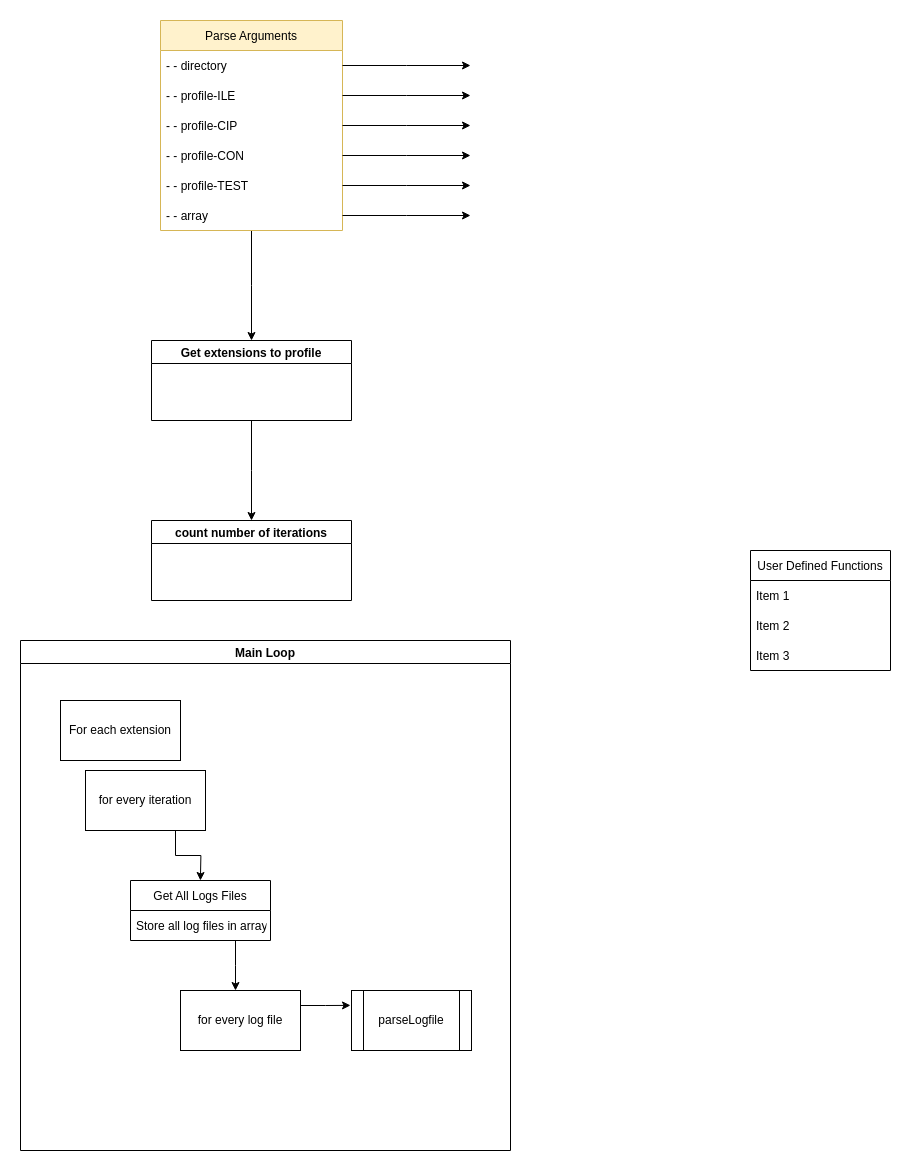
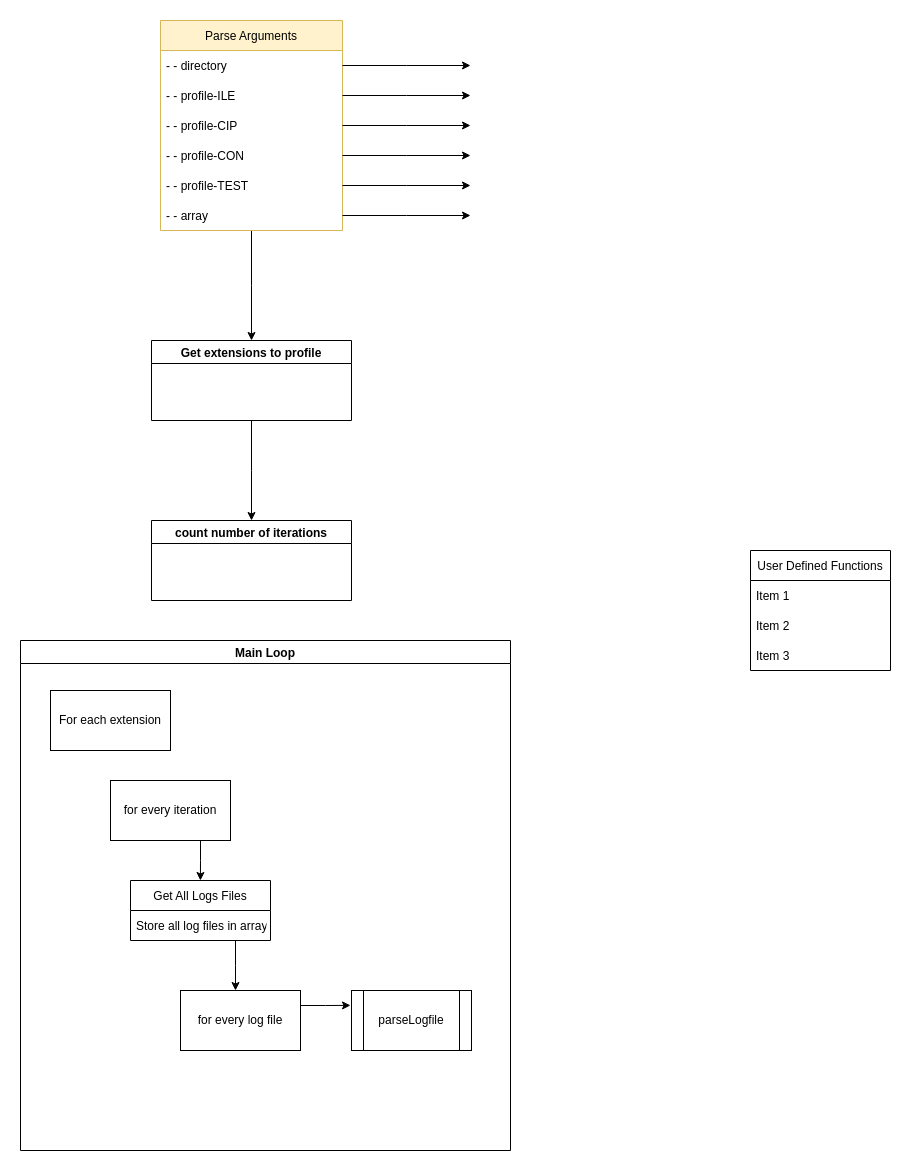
node "For each extension": moved (121, 731) -> (111, 721)
node "for every iteration": moved (146, 801) -> (171, 811)
